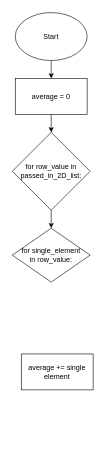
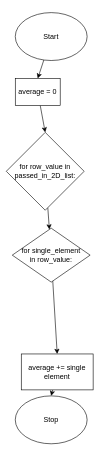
node "average = 0": size 72x36 -> 45x27
node "for row_value in passed_in_2D_list:": moved (51, 171) -> (45, 171)
edge "for single_element in row_value:" -> "average += single element": added
edge "average += single element" -> "Stop": added
node "Stop": added
